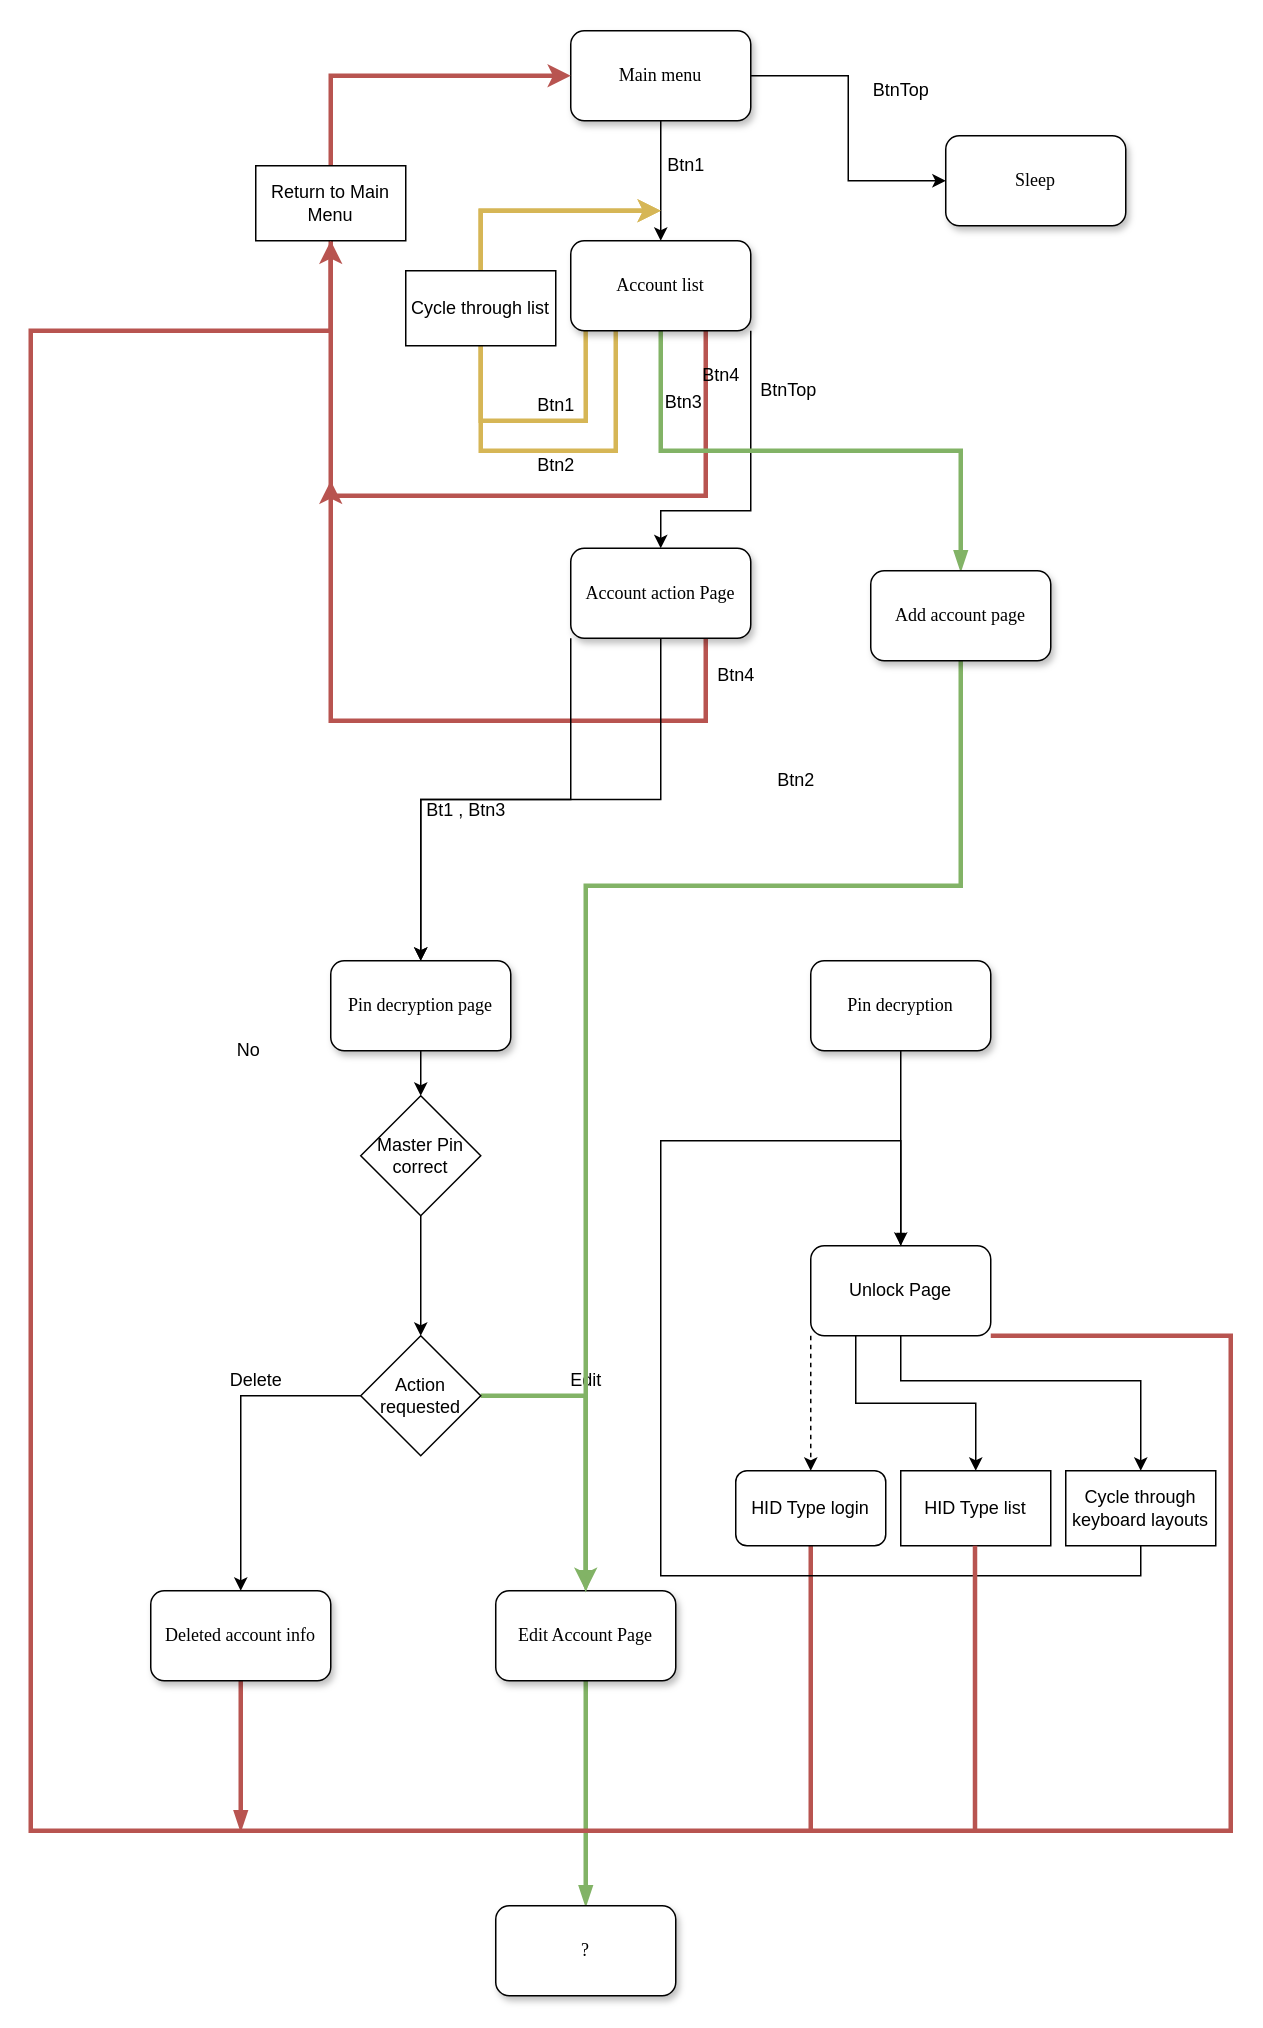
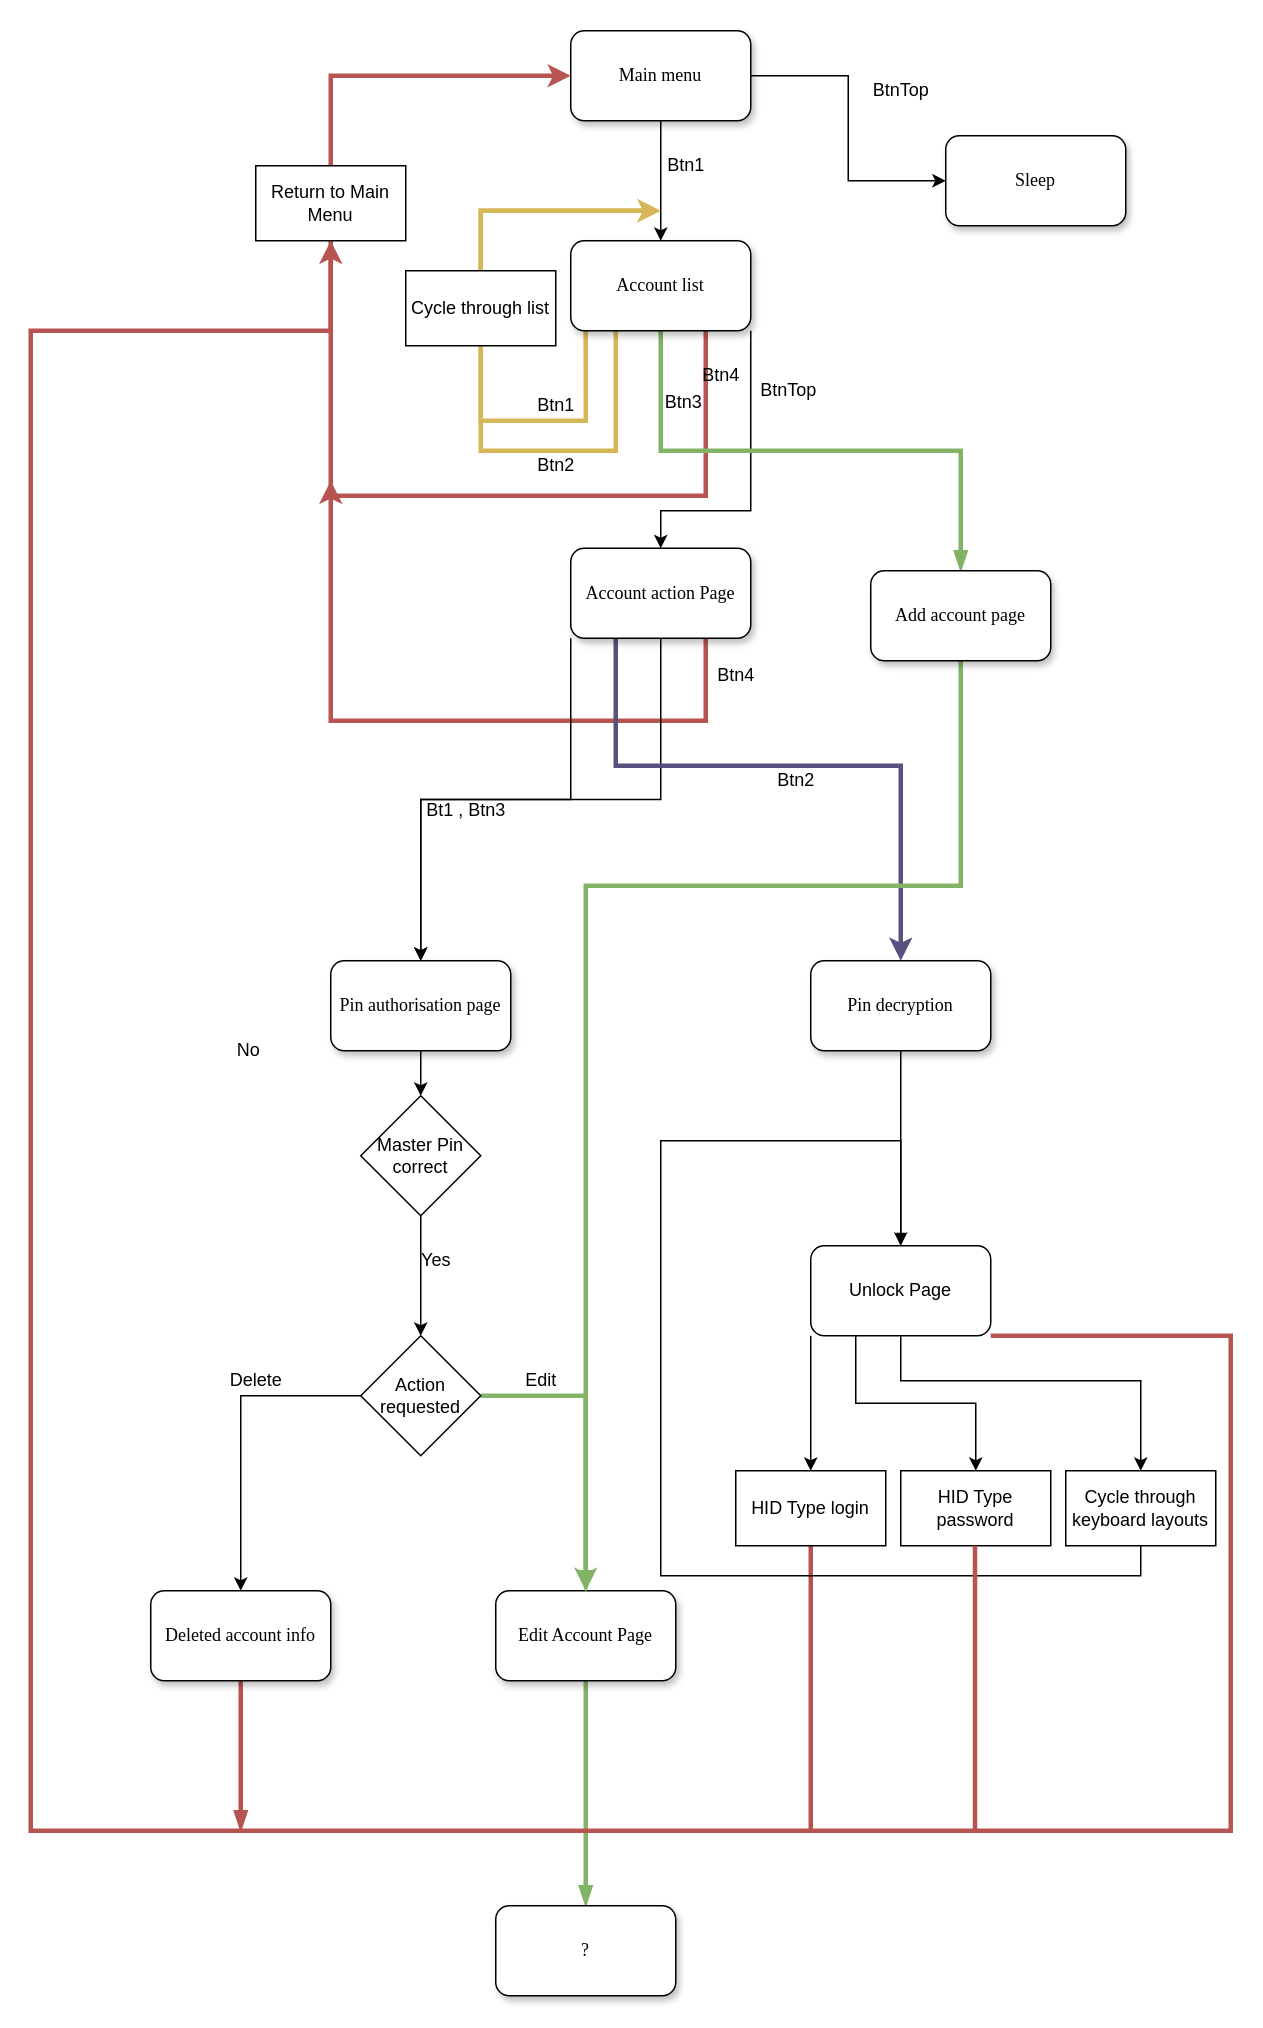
edge "Account action Page" -> "Pin decryption": added
node "Pin decryption page": label "Pin decryption page" -> "Pin authorisation page"
node "Yes": added
node "Edit": moved (586, 1381) -> (541, 1381)
edge "Unlock Page" -> "HID Type login": style dashed -> solid
node "HID Type login": shape rounded rectangle -> rectangle
node "HID Type list": label "HID Type list" -> "HID Type password"
